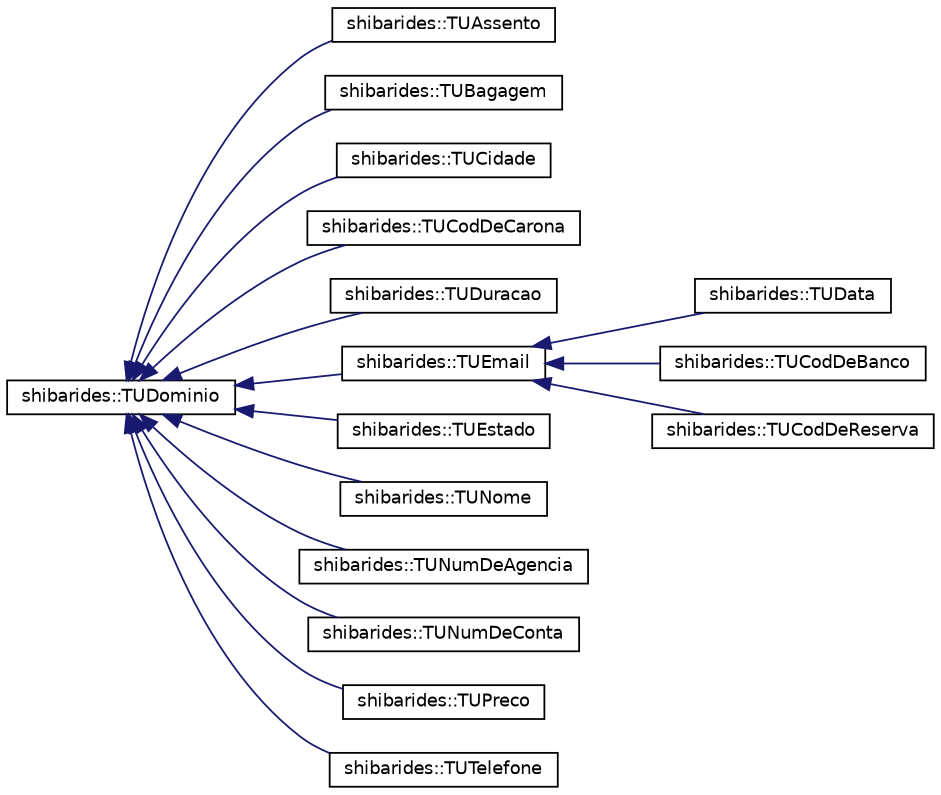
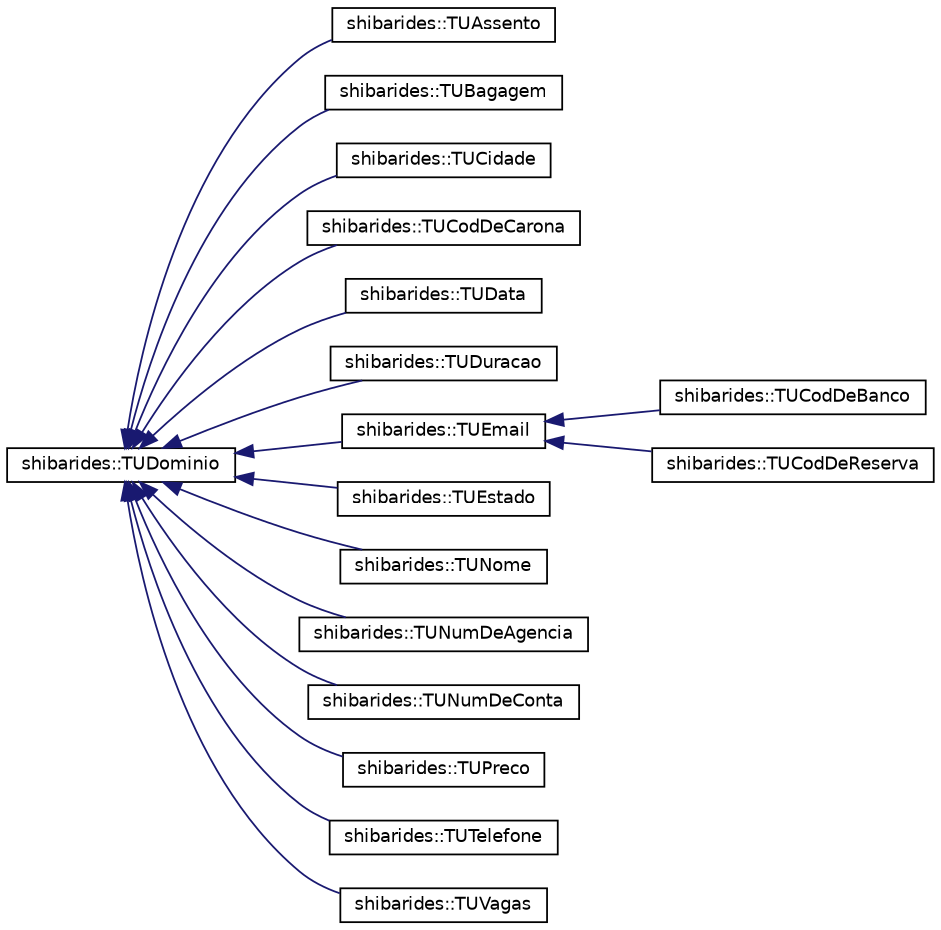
edge "shibarides::TUData" -> "shibarides::TUEmail": now "shibarides::TUData" -> "shibarides::TUDominio"
node "shibarides::TUVagas": added
